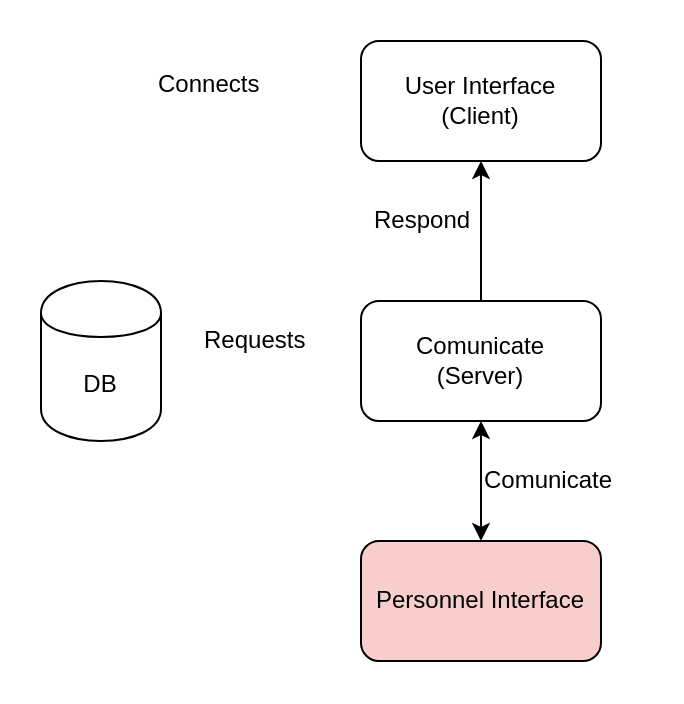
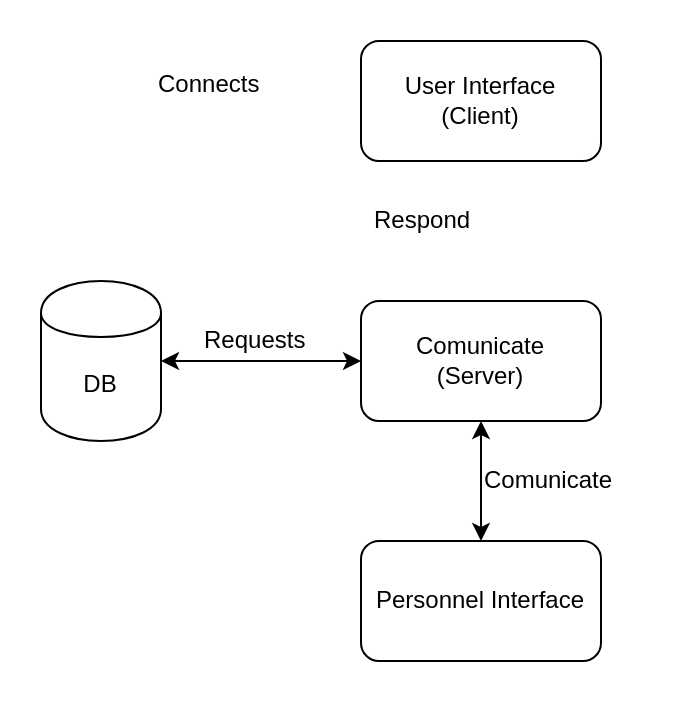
edge "Comunicate (Server)" -> "User Interface (Client)": removed
edge "DB" -- "Comunicate (Server)": added
node "Personnel Interface": fillcolor #f8cecc -> #ffffff
